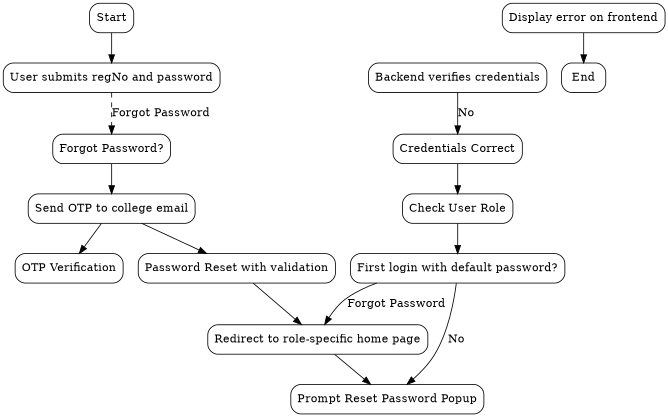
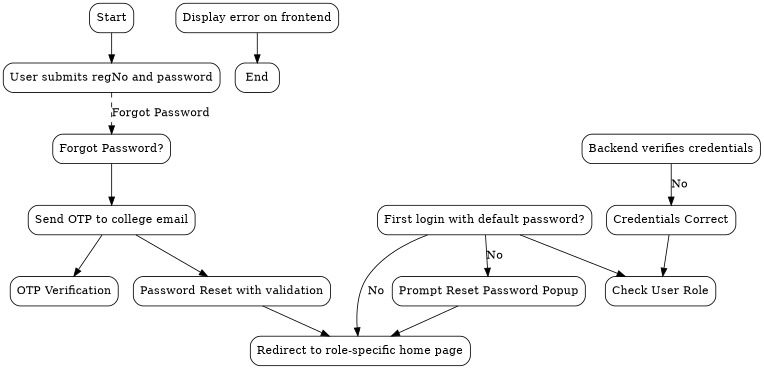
edge "Check User Role" -> "First login with default password?": reversed
edge "First login with default password?" -> "Redirect to role-specific home page": label "Forgot Password" -> "No"
edge "Redirect to role-specific home page" -> "Prompt Reset Password Popup": reversed
